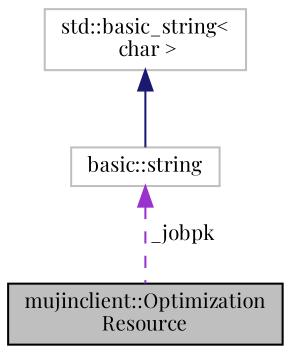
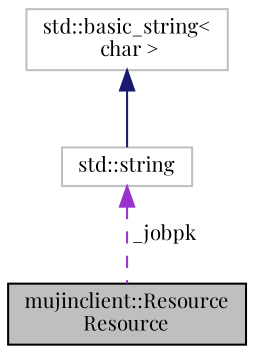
node "basic::string": label "basic::string" -> "std::string"
node "mujinclient::Optimization Resource": label "mujinclient::Optimization Resource" -> "mujinclient::Resource Resource"
